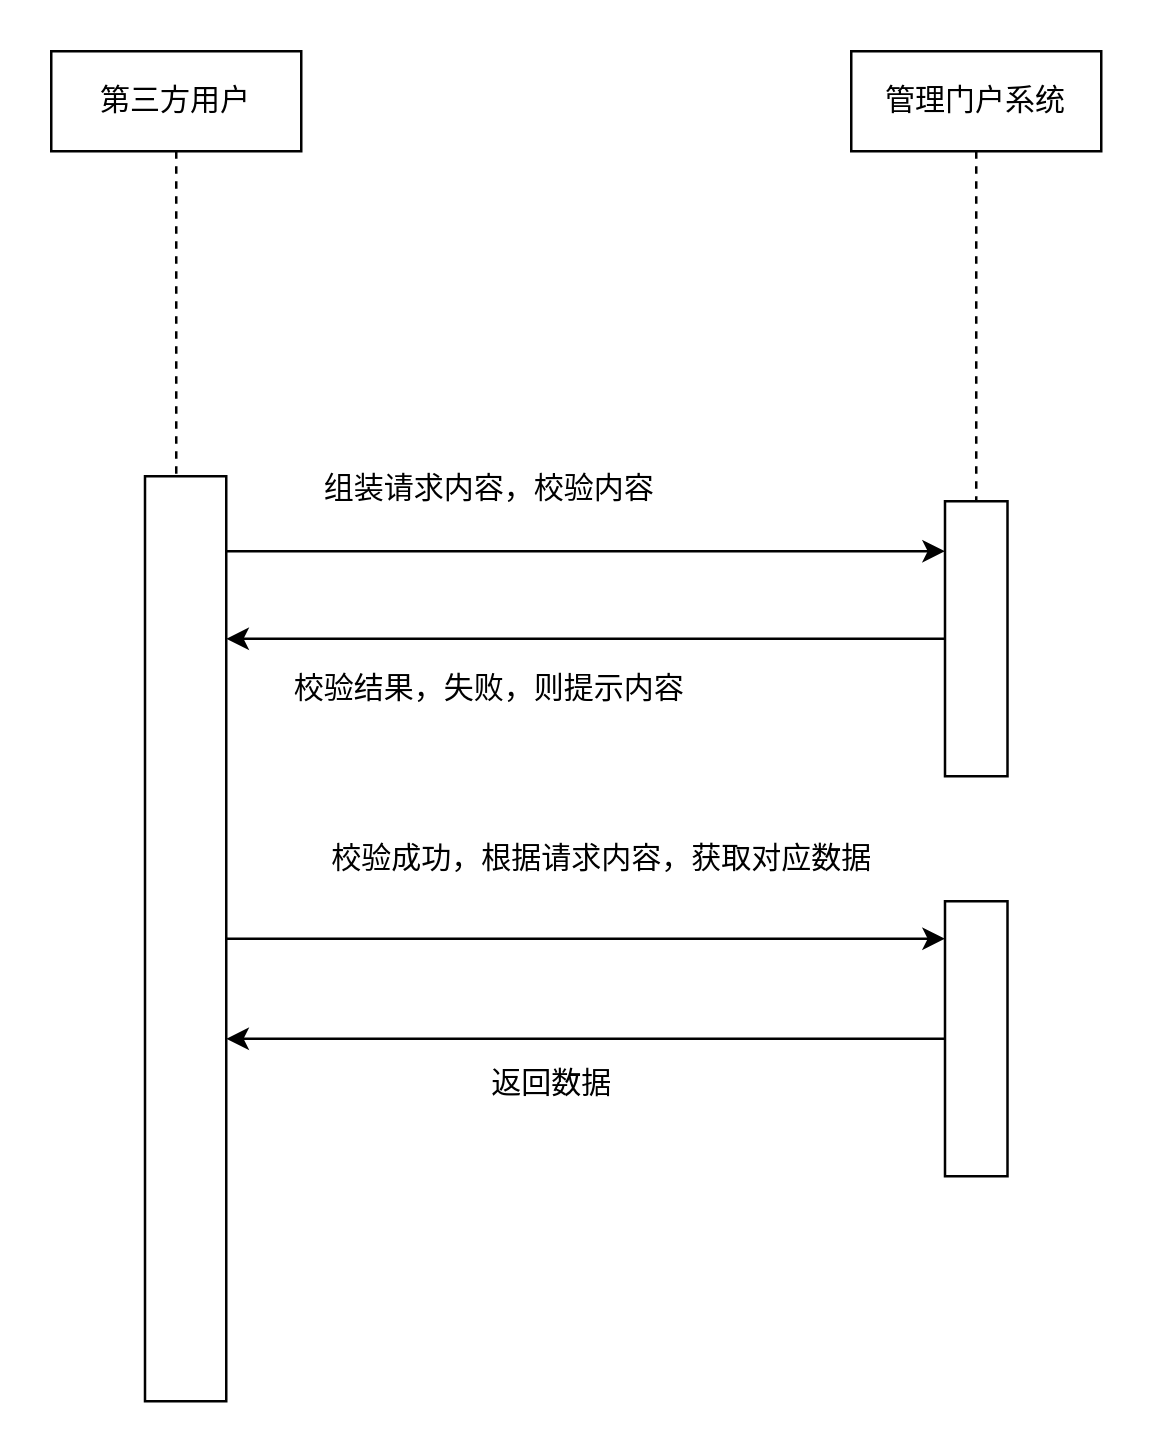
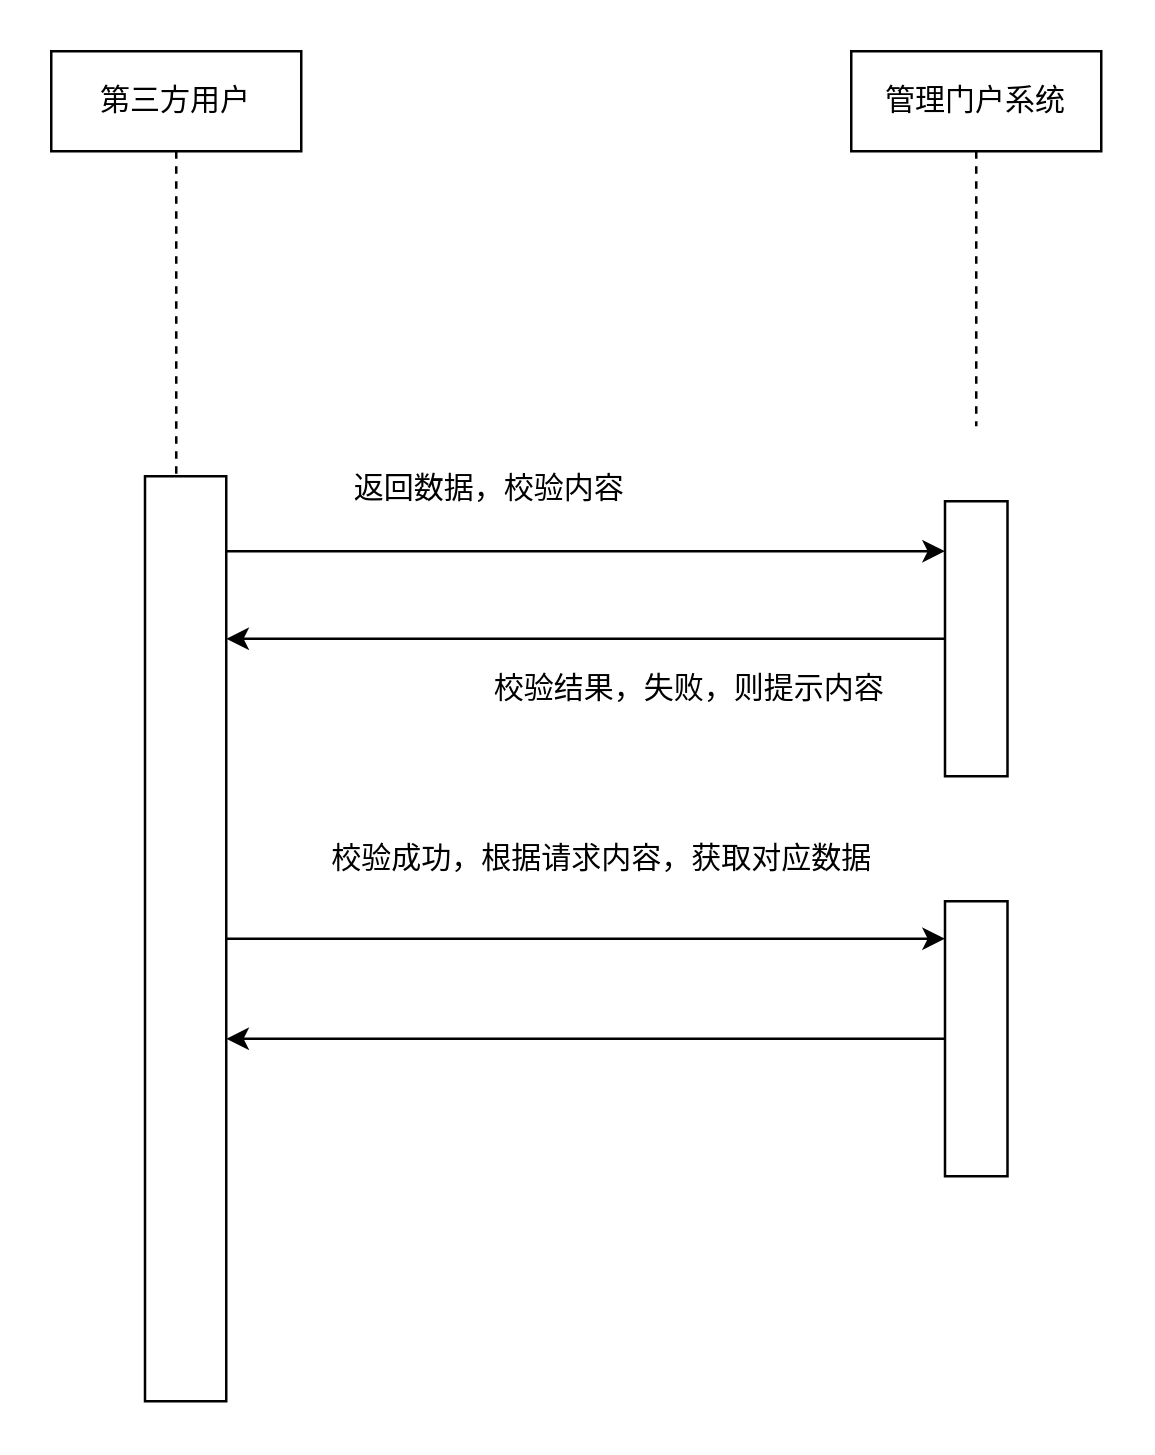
node "管理门户系统": size 250x450 -> 250x375
node "组装请求内容，校验内容": label "组装请求内容，校验内容" -> "返回数据，校验内容"
node "校验结果，失败，则提示内容": moved (489, 689) -> (689, 689)
node "返回数据": removed
